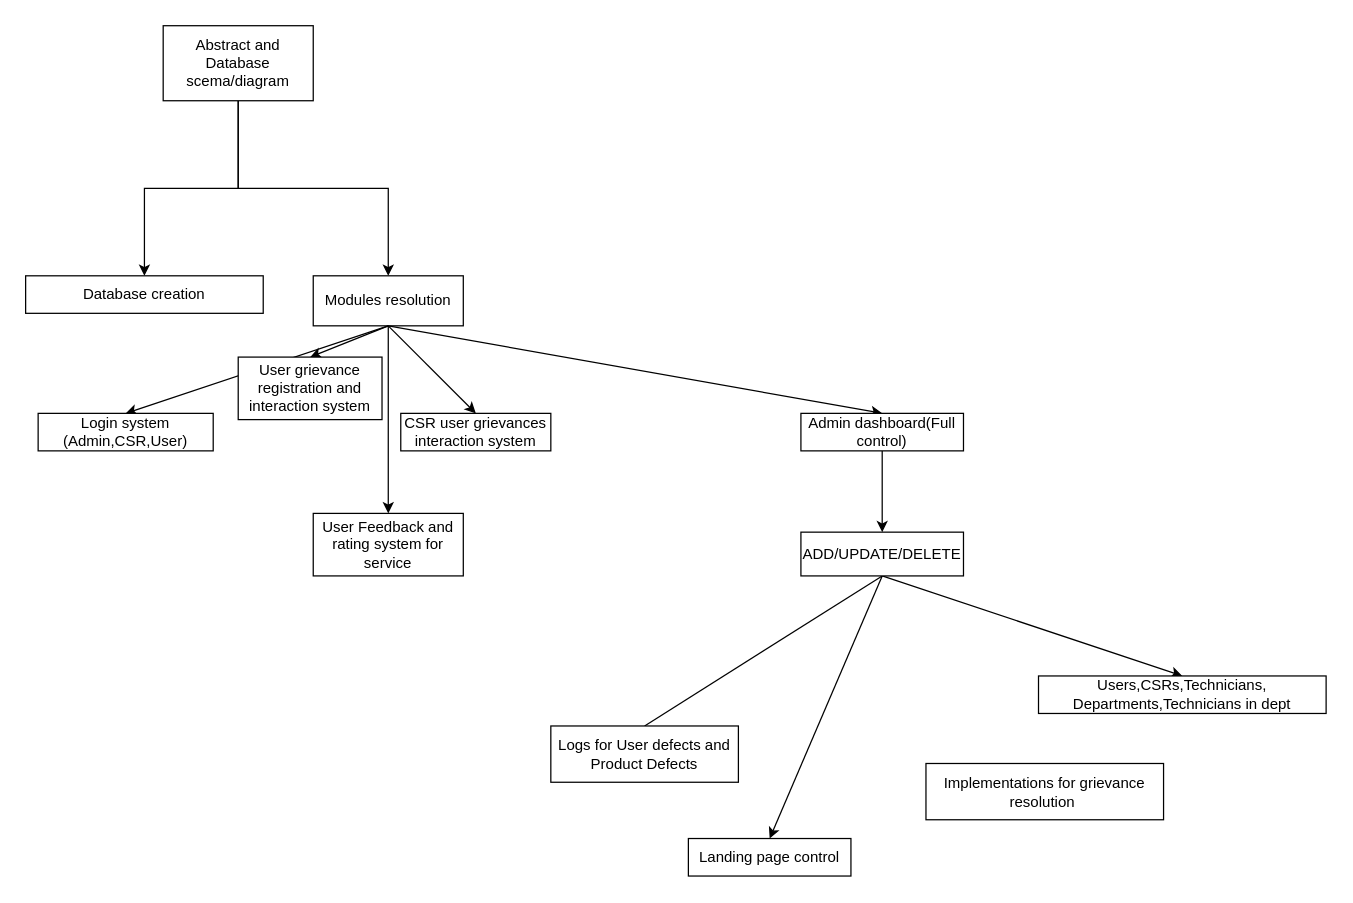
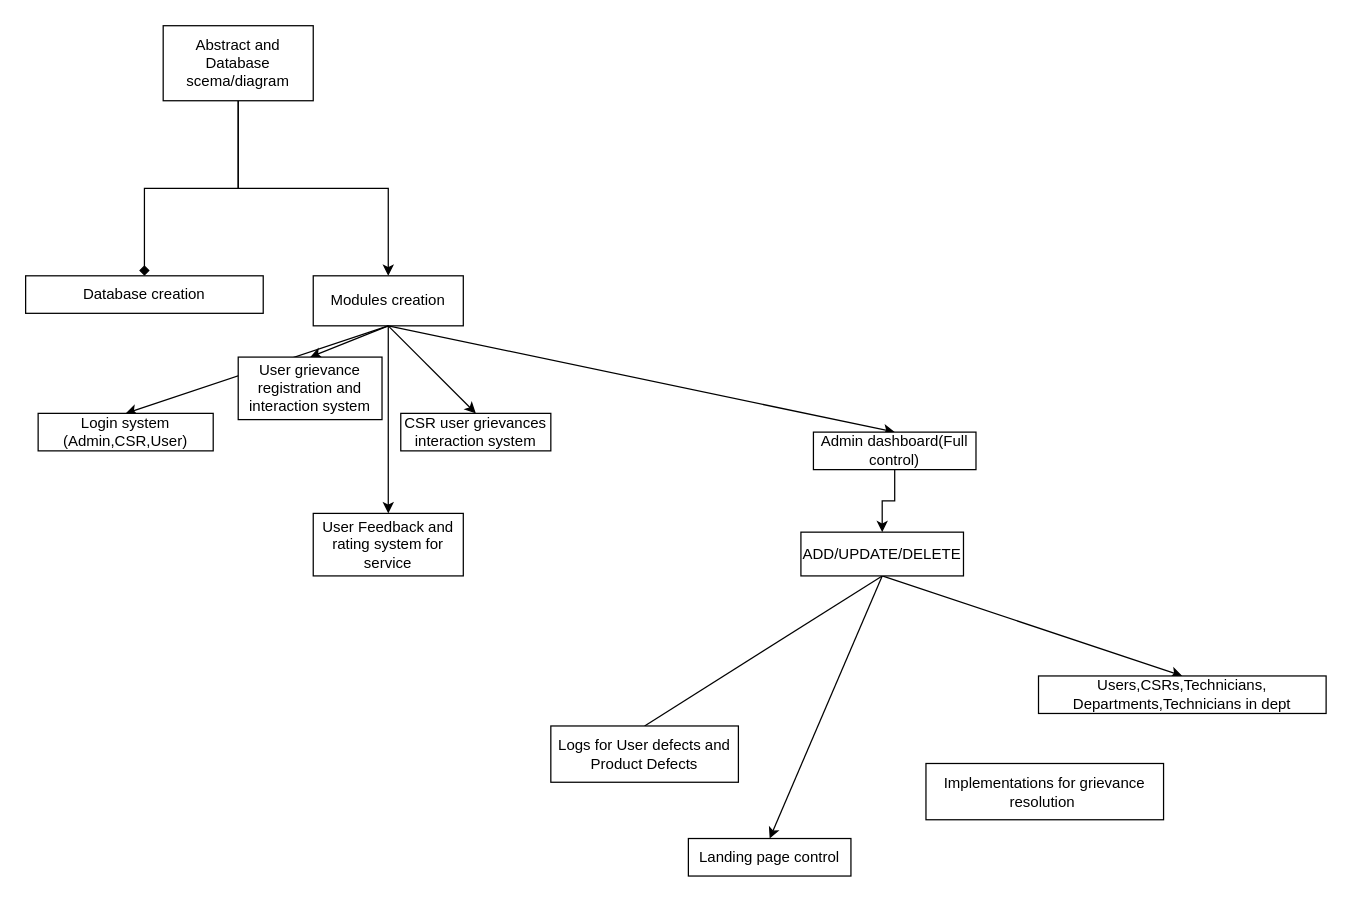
edge "Abstract and Database scema/diagram" -> "Database creation": arrowhead classic -> diamond
node "Modules resolution": label "Modules resolution" -> "Modules creation"
node "Admin dashboard(Full control)": moved (882, 432) -> (894, 451)
